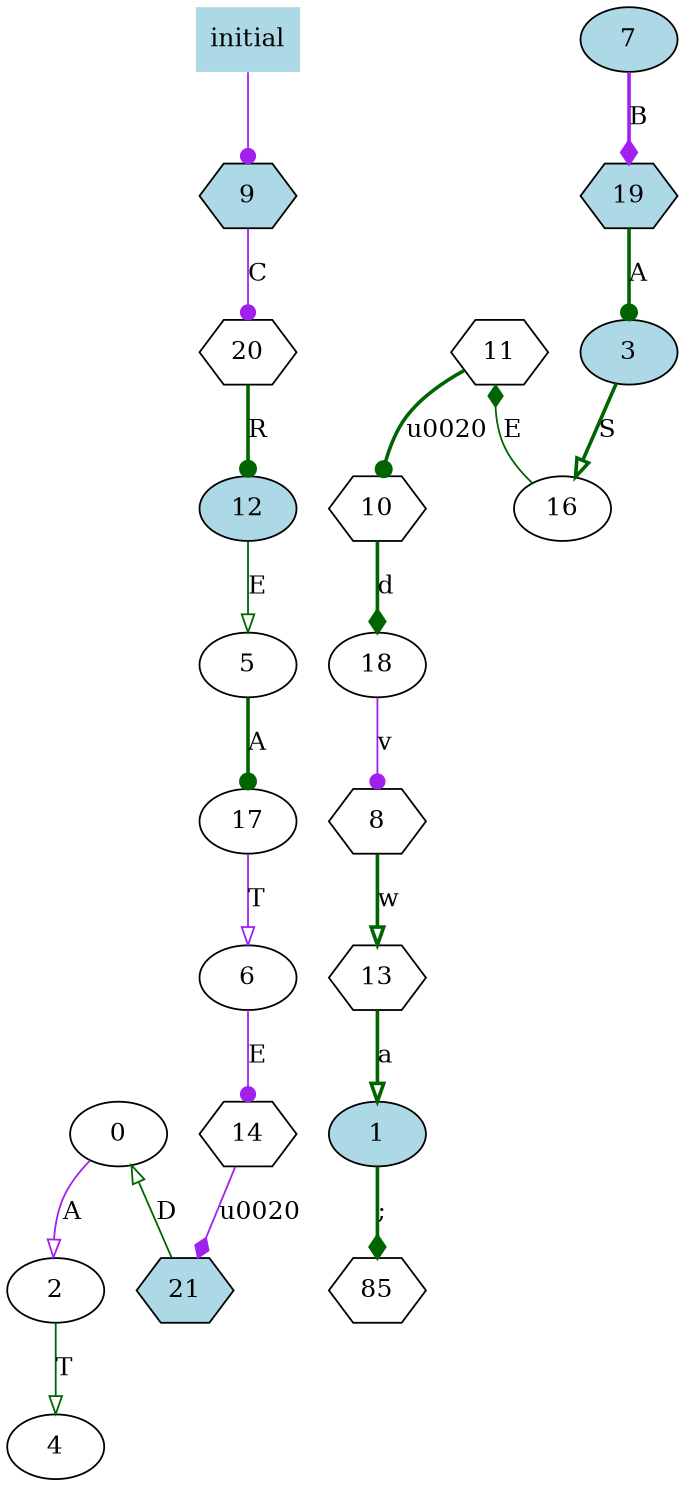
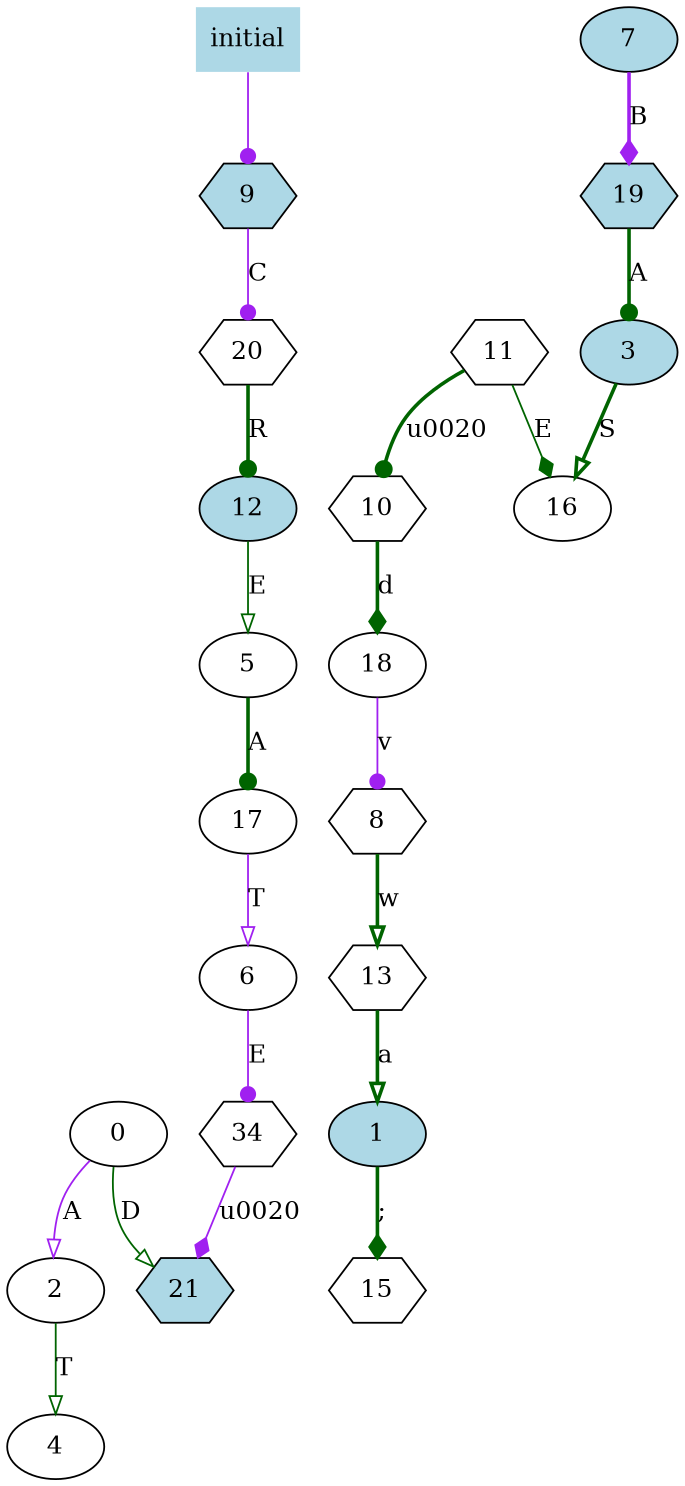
edge "16" -> "11": reversed
node "14": label "14" -> "34"
edge "21" -> "0": reversed
node "85": label "85" -> "15"
